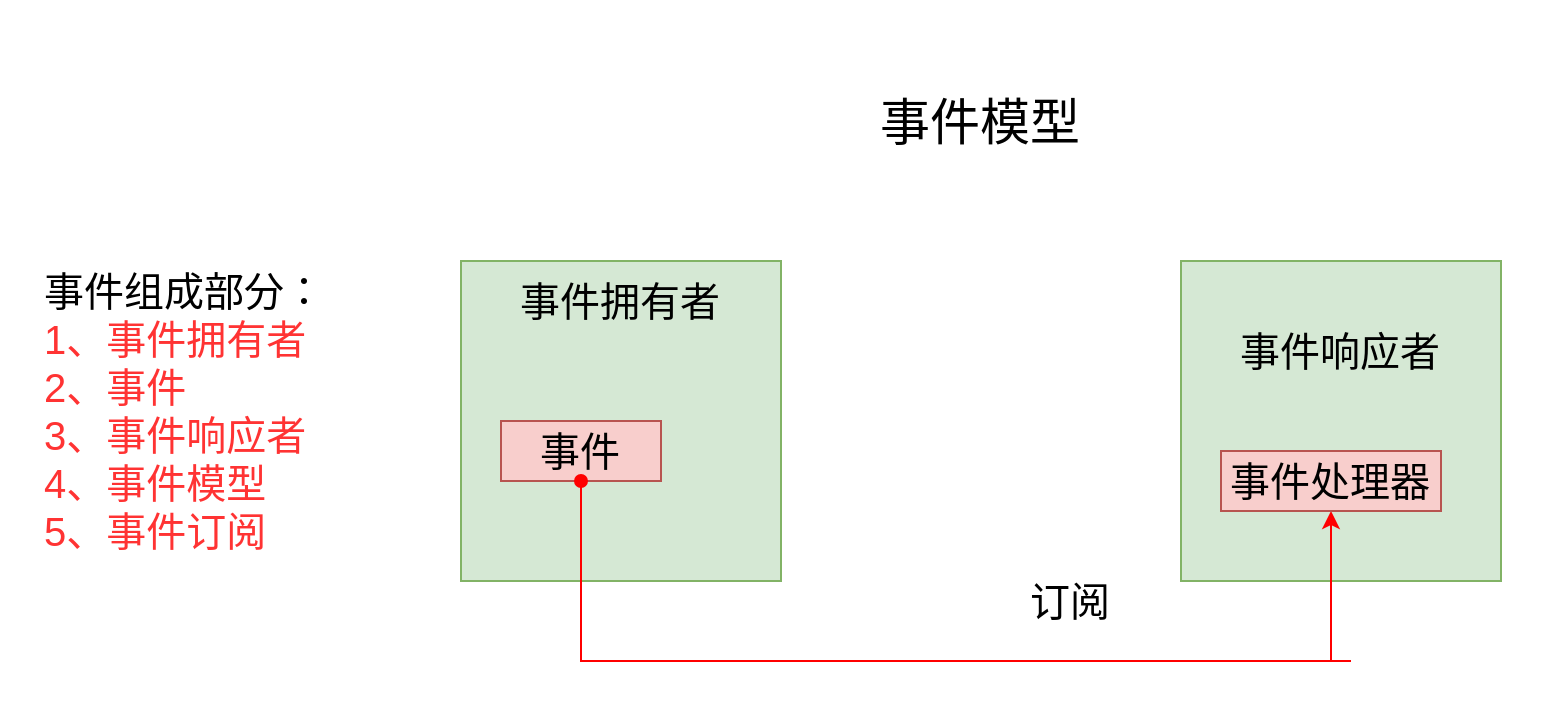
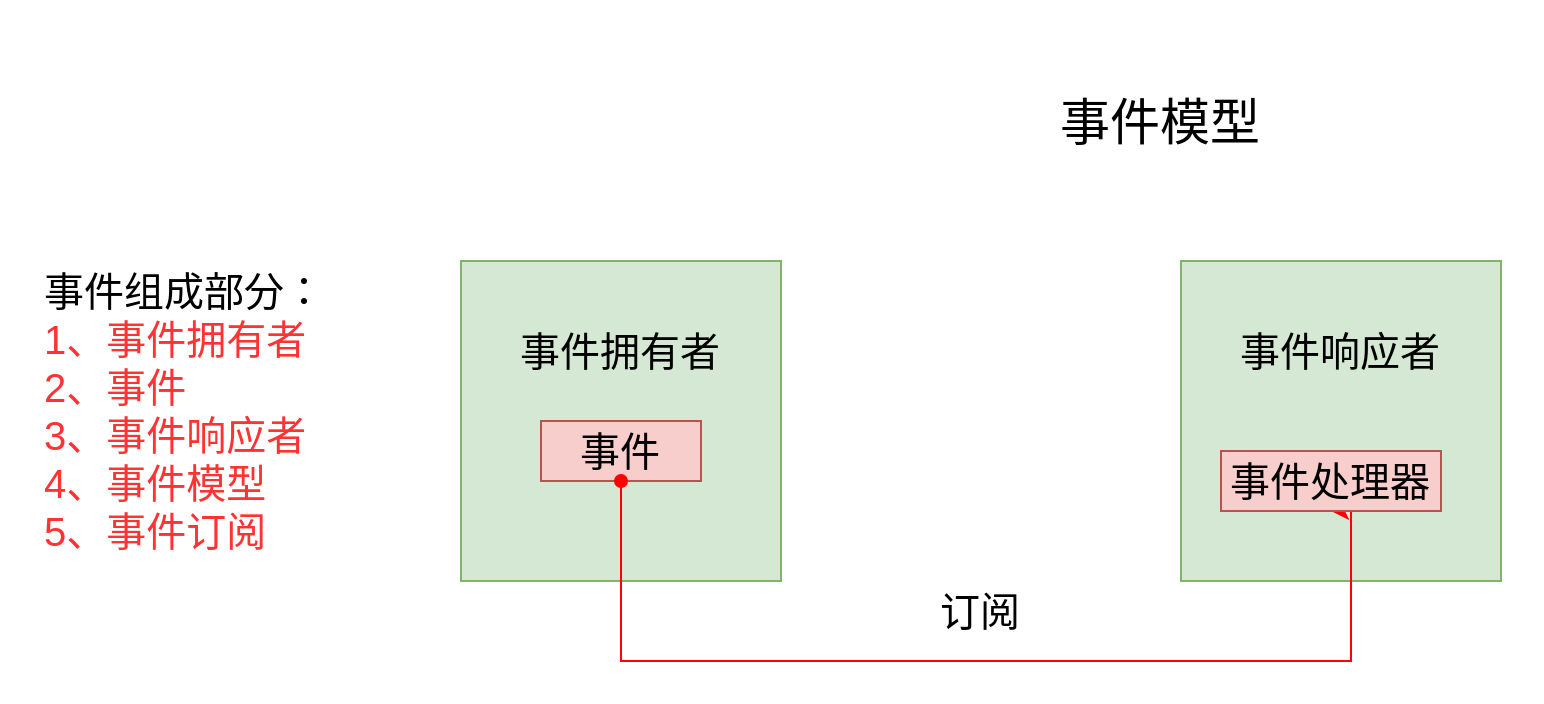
node "事件模型": moved (981, 121) -> (1161, 121)
node "事件拥有者": moved (621, 301) -> (621, 351)
node "事件": moved (581, 451) -> (621, 451)
node "订阅": moved (1071, 601) -> (981, 611)
